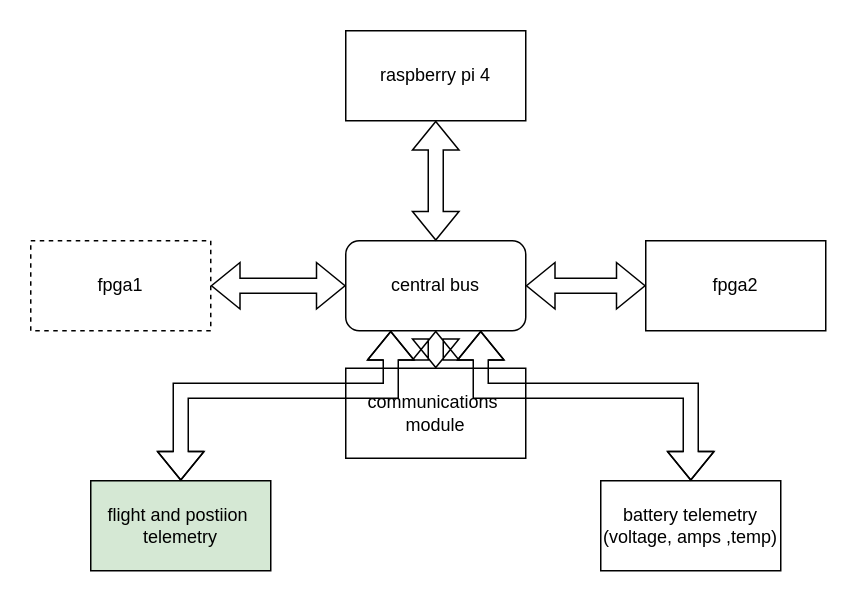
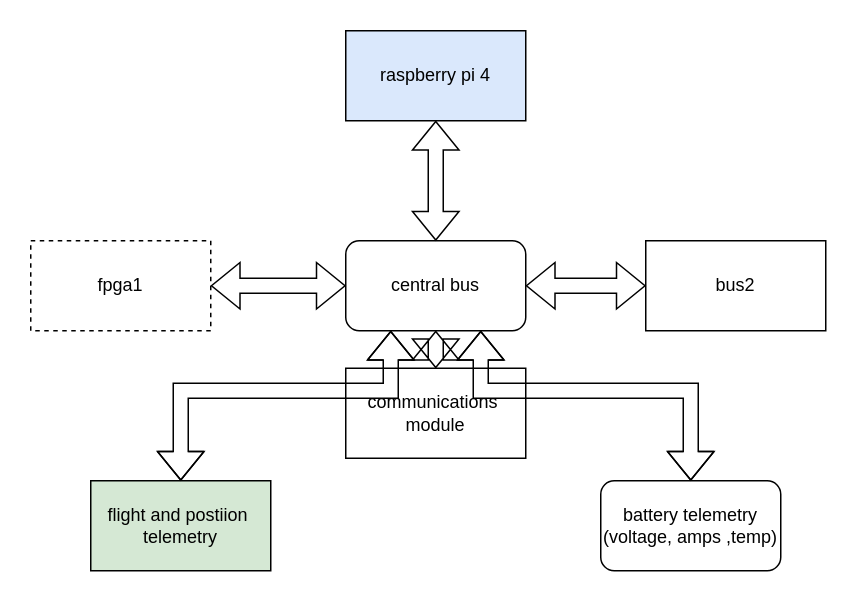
node "raspberry pi 4": fillcolor #ffffff -> #dae8fc
node "fpga2": label "fpga2" -> "bus2"
node "battery telemetry (voltage, amps ,temp)": shape rectangle -> rounded rectangle
